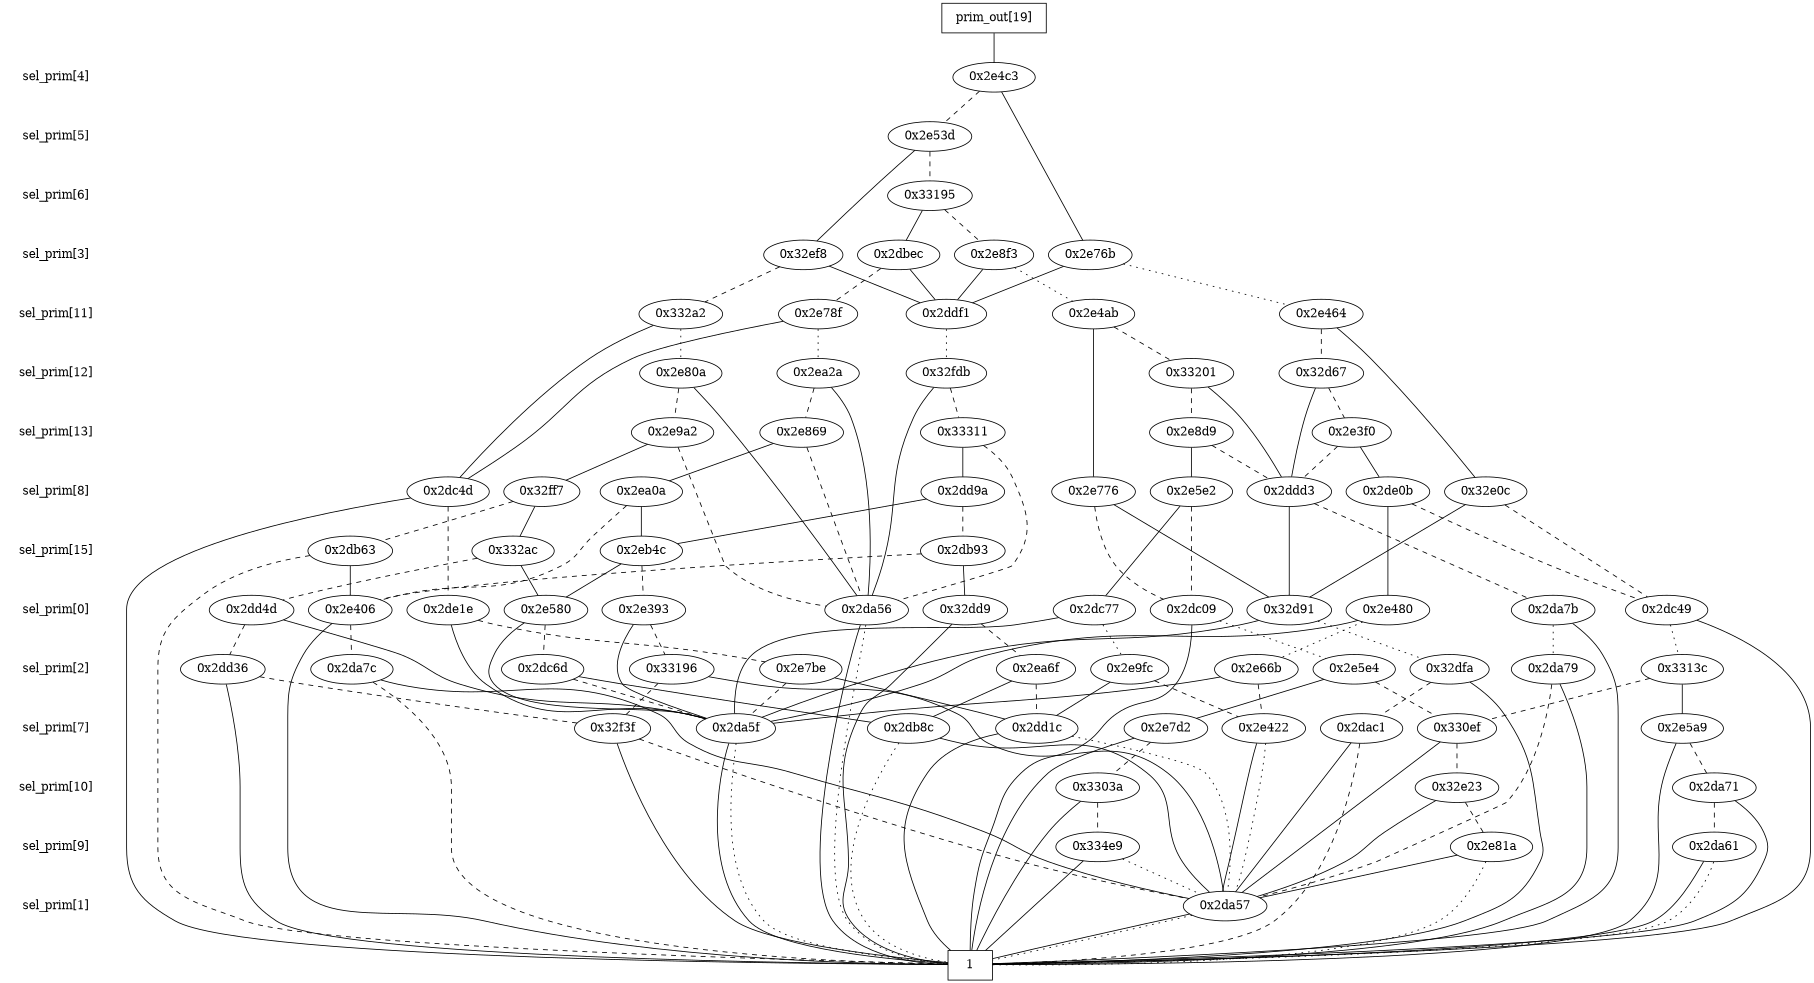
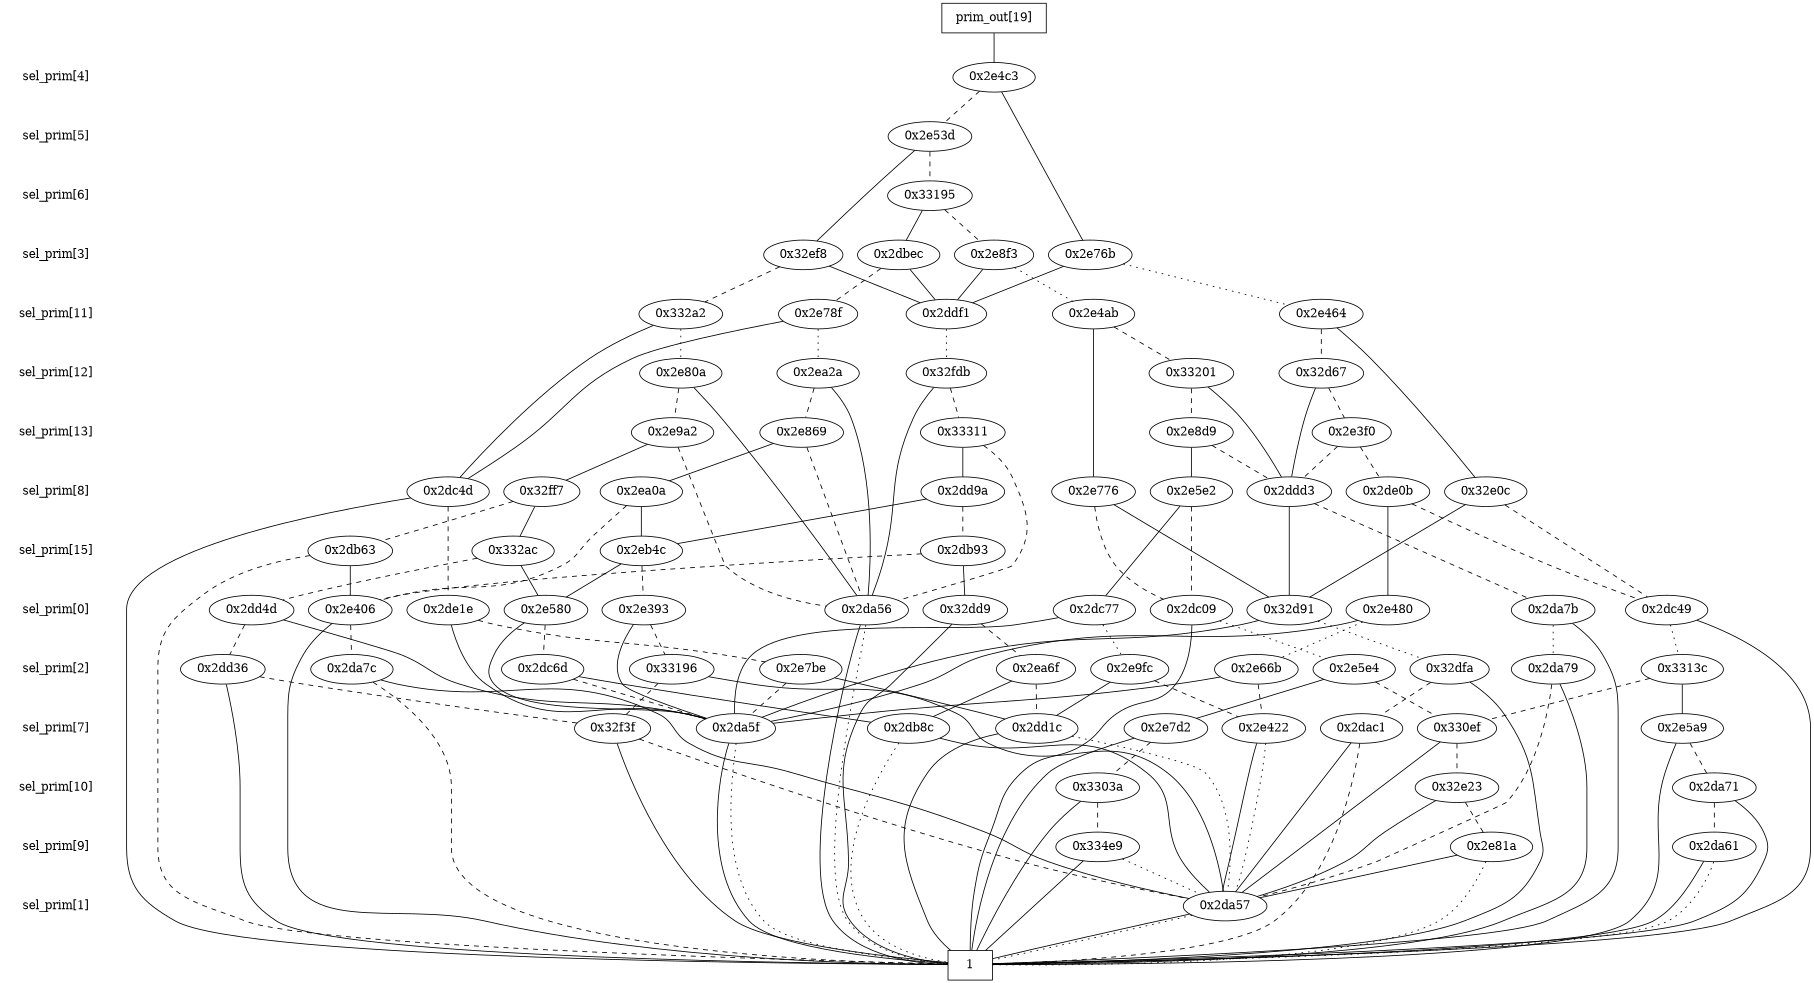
edge "0x2e3f0" -- "0x2de0b": style solid -> dashed
